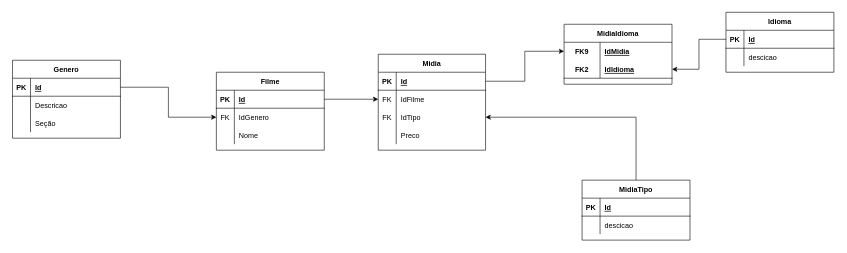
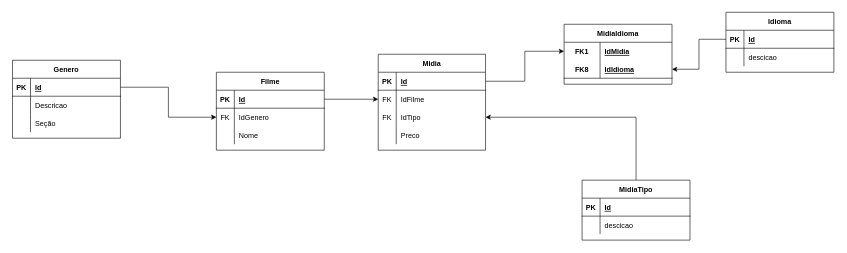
node "FK9": label "FK9" -> "FK1"
node "FK2": label "FK2" -> "FK8"
